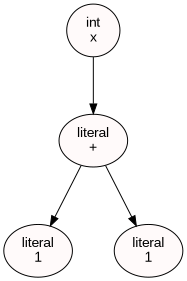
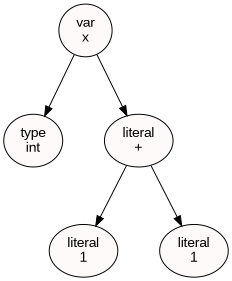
node "int x": label "int x" -> "var x"
node "type int": added
